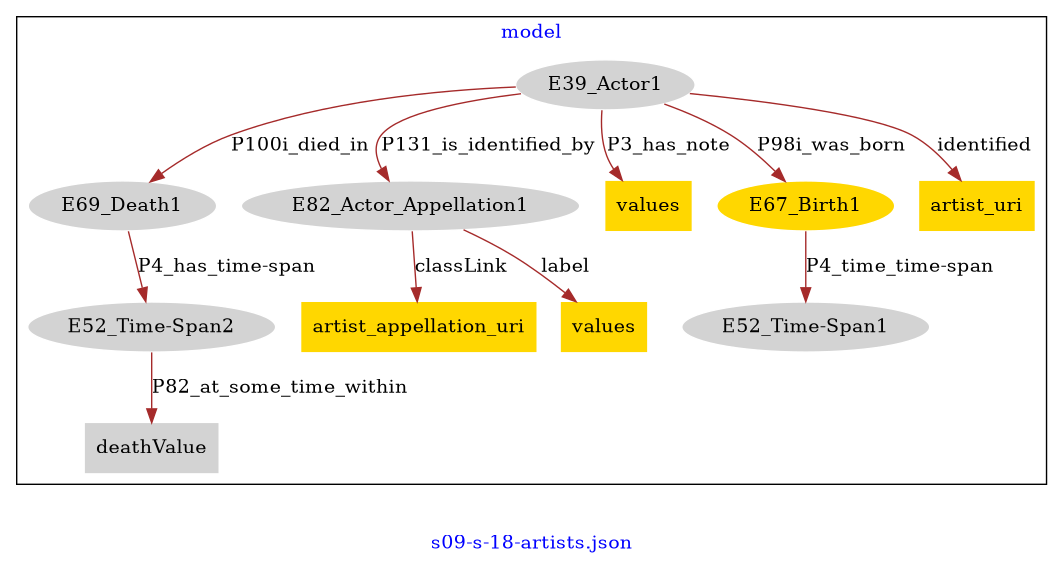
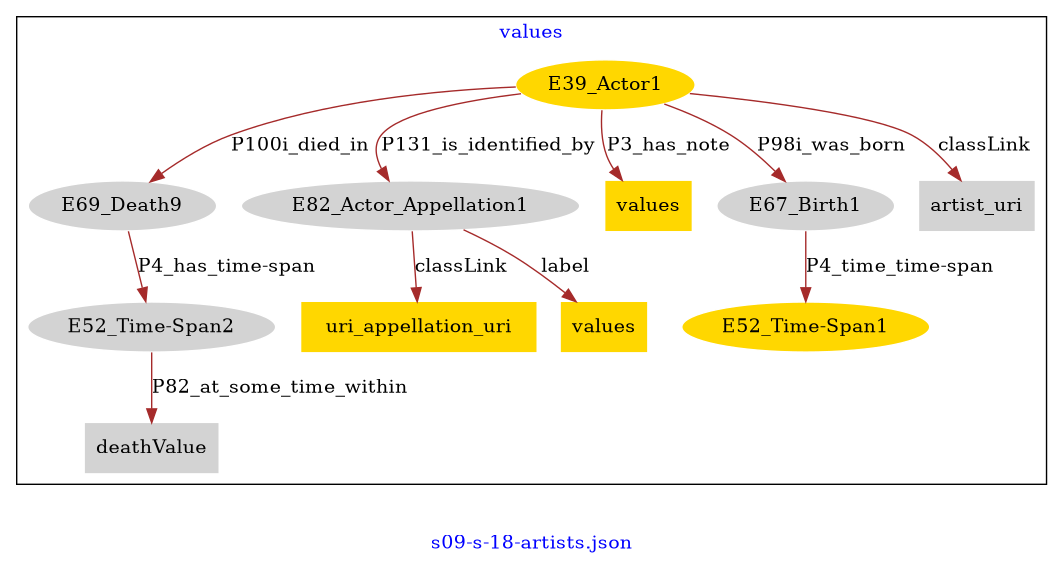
cluster "model": label "model" -> "values"
node "E39_Actor1": fillcolor lightgray -> gold
edge "E39_Actor1" -> "artist_uri": label "identified" -> "classLink"
node "E69_Death1": label "E69_Death1" -> "E69_Death9"
node "E67_Birth1": fillcolor gold -> lightgray
node "artist_uri": fillcolor gold -> lightgray
node "artist_appellation_uri": label "artist_appellation_uri" -> "uri_appellation_uri"
node "E52_Time-Span1": fillcolor lightgray -> gold
